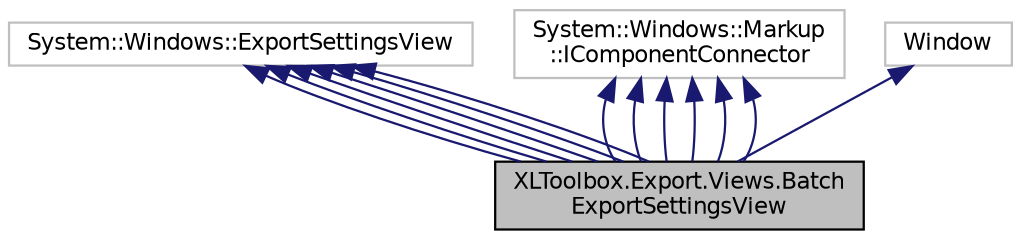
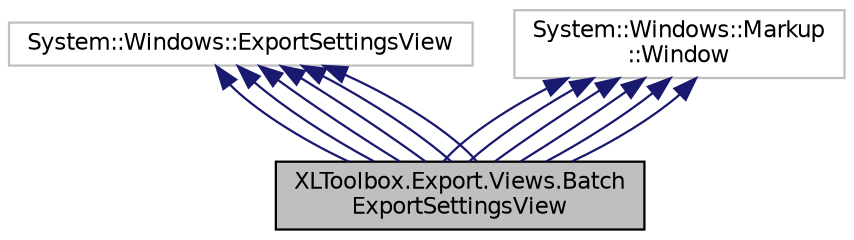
node "System::Windows::Markup ::IComponentConnector": label "System::Windows::Markup ::IComponentConnector" -> "System::Windows::Markup ::Window"
node "Window": removed
